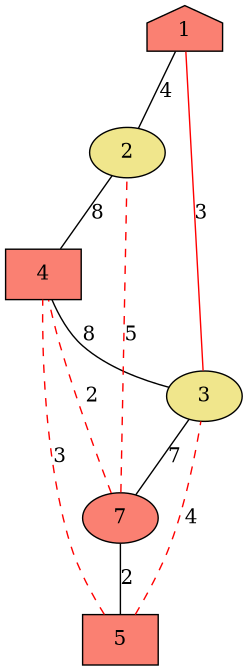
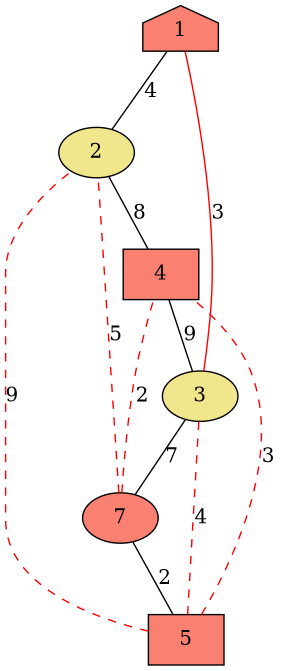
edge "4" -- "3": label "8" -> "9"
edge "2" -- "5": added, label "9"
